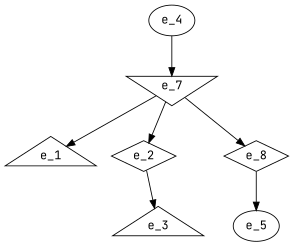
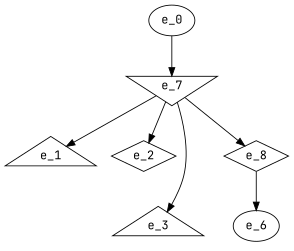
node "e_4": label "e_4" -> "e_0"
edge "e_2" -> "e_3": now "e_7" -> "e_3"
node "e_5": label "e_5" -> "e_6"
